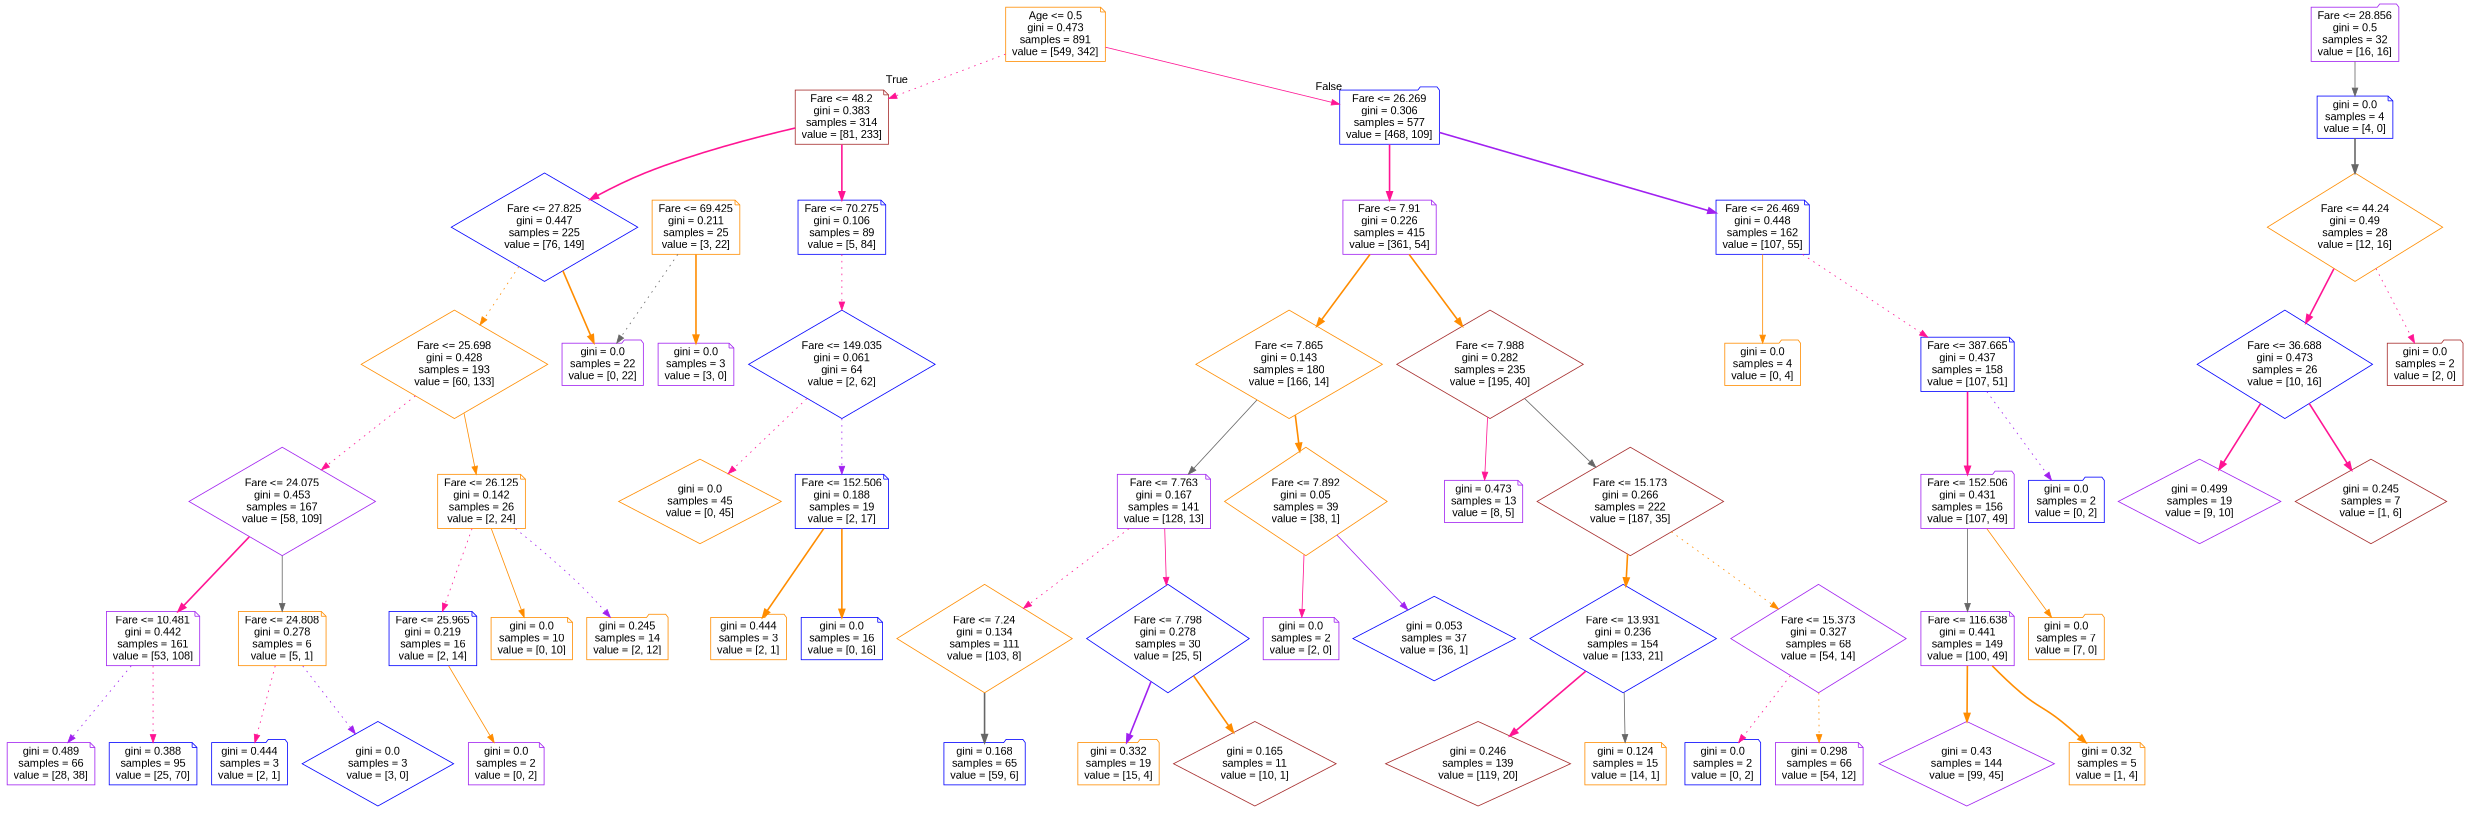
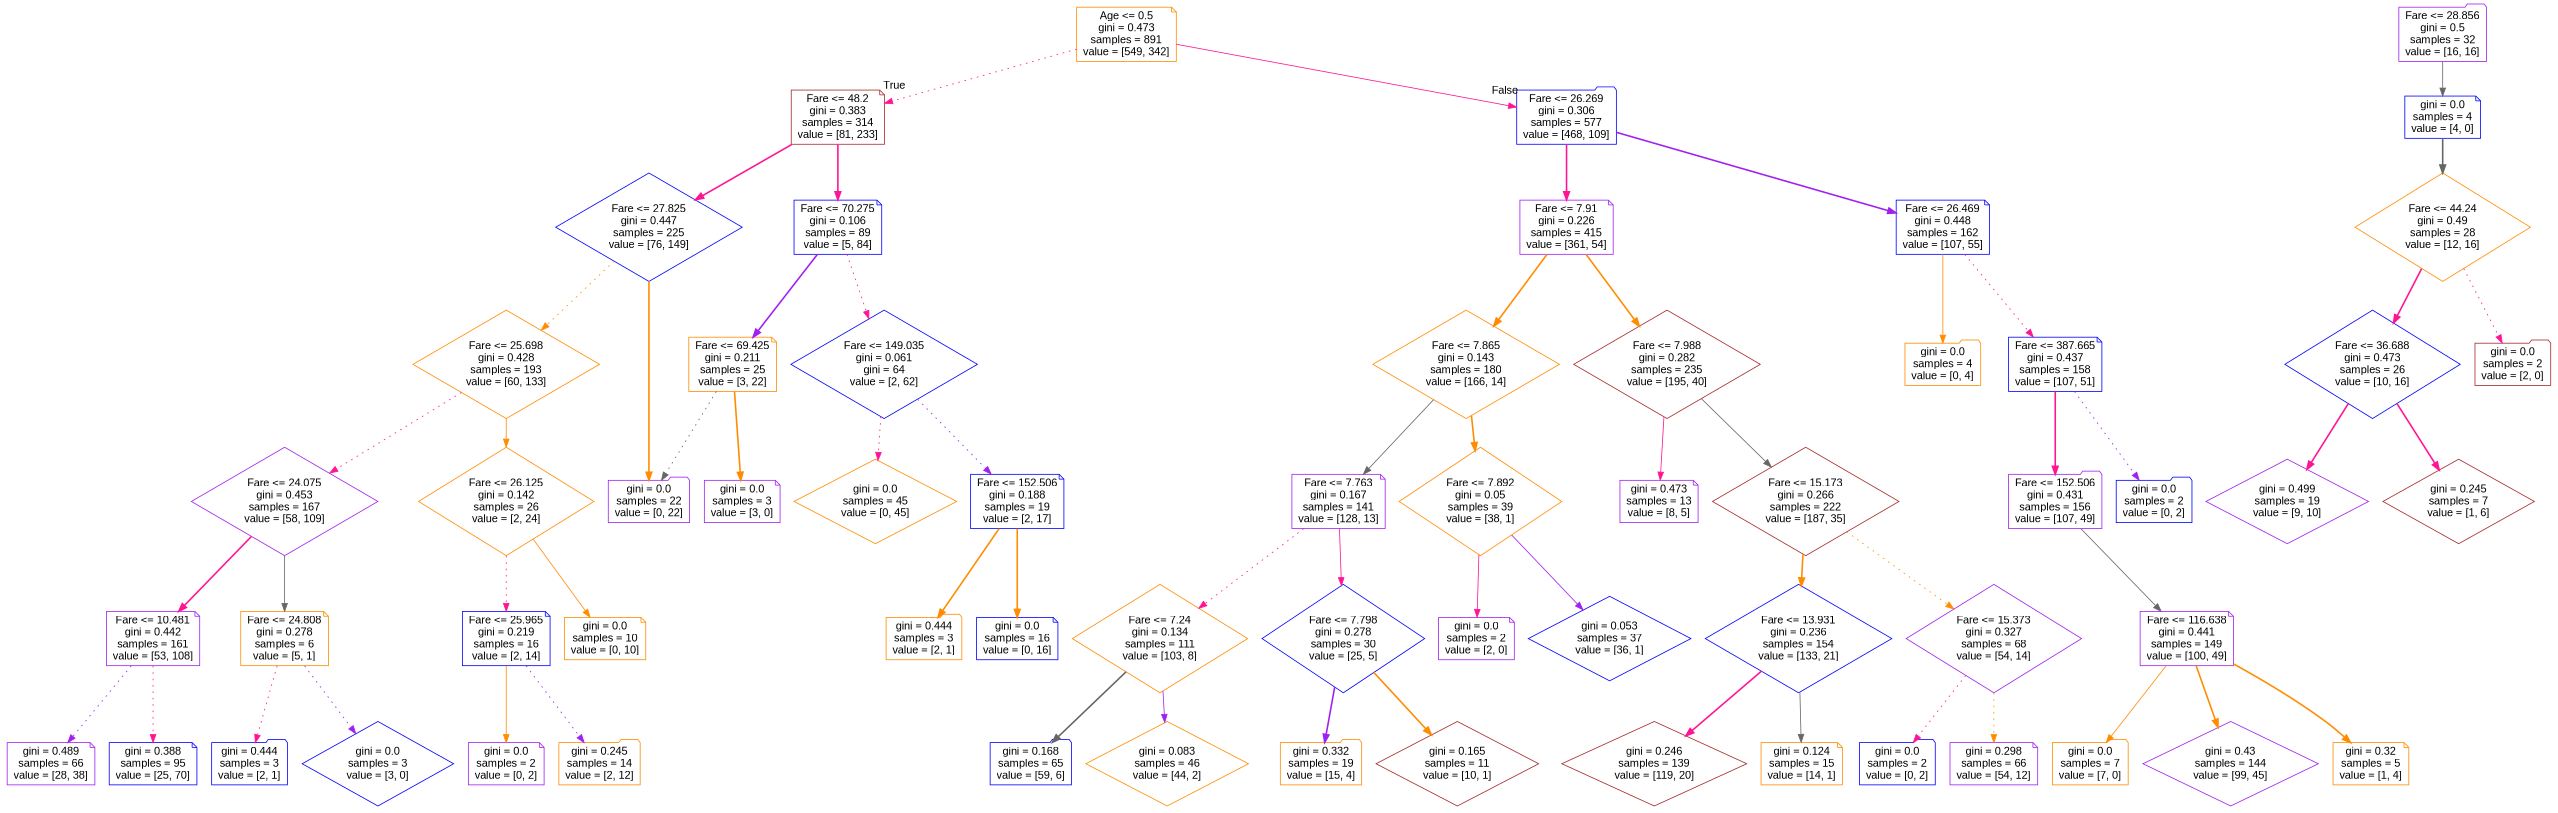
edge "Fare <= 70.275 gini = 0.106 samples = 89 value = [5, 84]" -> "Fare <= 69.425 gini = 0.211 samples = 25 value = [3, 22]": added
node "Fare <= 26.125 gini = 0.142 samples = 26 value = [2, 24]": shape note -> diamond
edge "Fare <= 26.125 gini = 0.142 samples = 26 value = [2, 24]" -> "gini = 0.245 samples = 14 value = [2, 12]": now "Fare <= 25.965 gini = 0.219 samples = 16 value = [2, 14]" -> "gini = 0.245 samples = 14 value = [2, 12]"
edge "Fare <= 152.506 gini = 0.431 samples = 156 value = [107, 49]" -> "gini = 0.0 samples = 7 value = [7, 0]": now "Fare <= 116.638 gini = 0.441 samples = 149 value = [100, 49]" -> "gini = 0.0 samples = 7 value = [7, 0]"
node "gini = 0.083 samples = 46 value = [44, 2]": added
